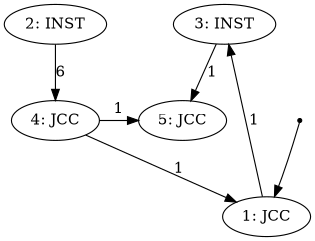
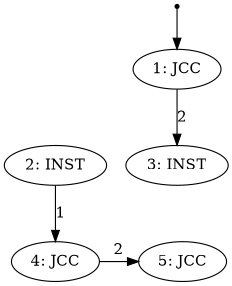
edge "3: INST" -> "5: JCC": removed, label "1"
edge "2: INST" -> "4: JCC": label "6" -> "1"
edge "4: JCC" -> "5: JCC": label "1" -> "2"
edge "1: JCC" -> "3: INST": label "1" -> "2"
edge "4: JCC" -> "1: JCC": removed, label "1"
